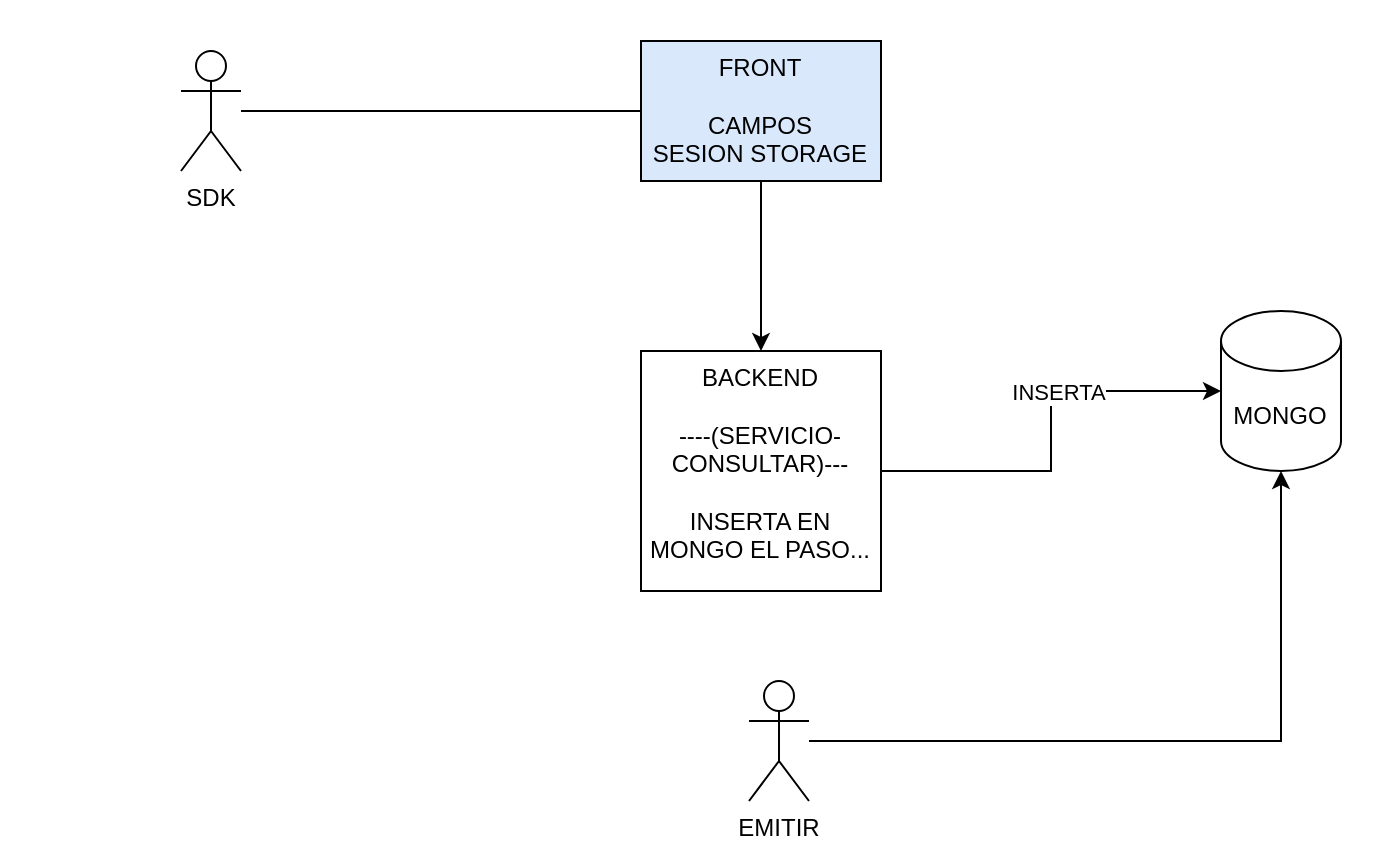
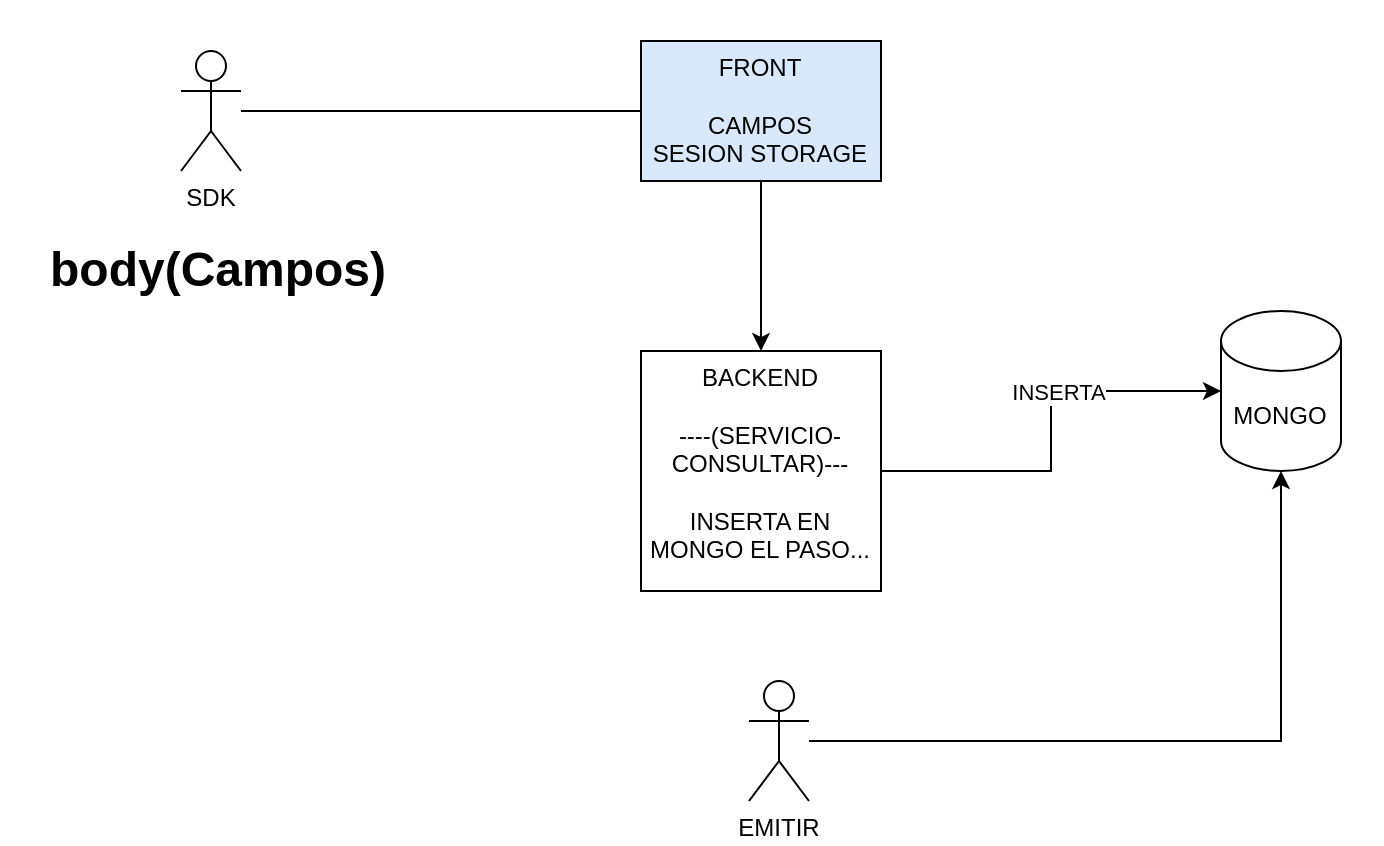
node "body(Campos)": added
